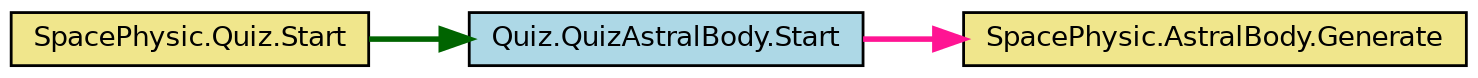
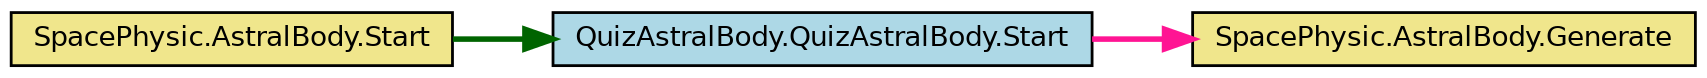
node "SpacePhysic.Quiz.Start": label "SpacePhysic.Quiz.Start" -> "SpacePhysic.AstralBody.Start"
node "Quiz.QuizAstralBody.Start": label "Quiz.QuizAstralBody.Start" -> "QuizAstralBody.QuizAstralBody.Start"
